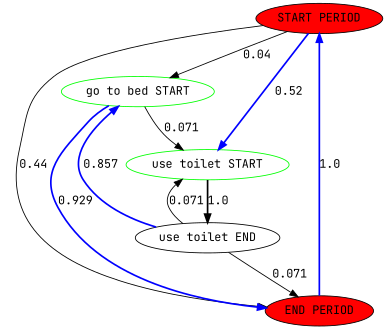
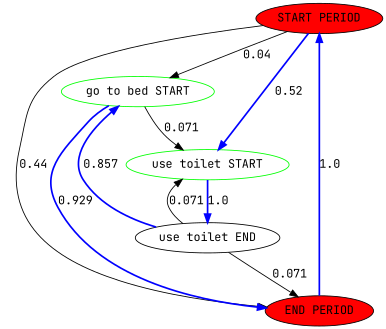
edge "use toilet START" -> "use toilet END": color black -> blue
